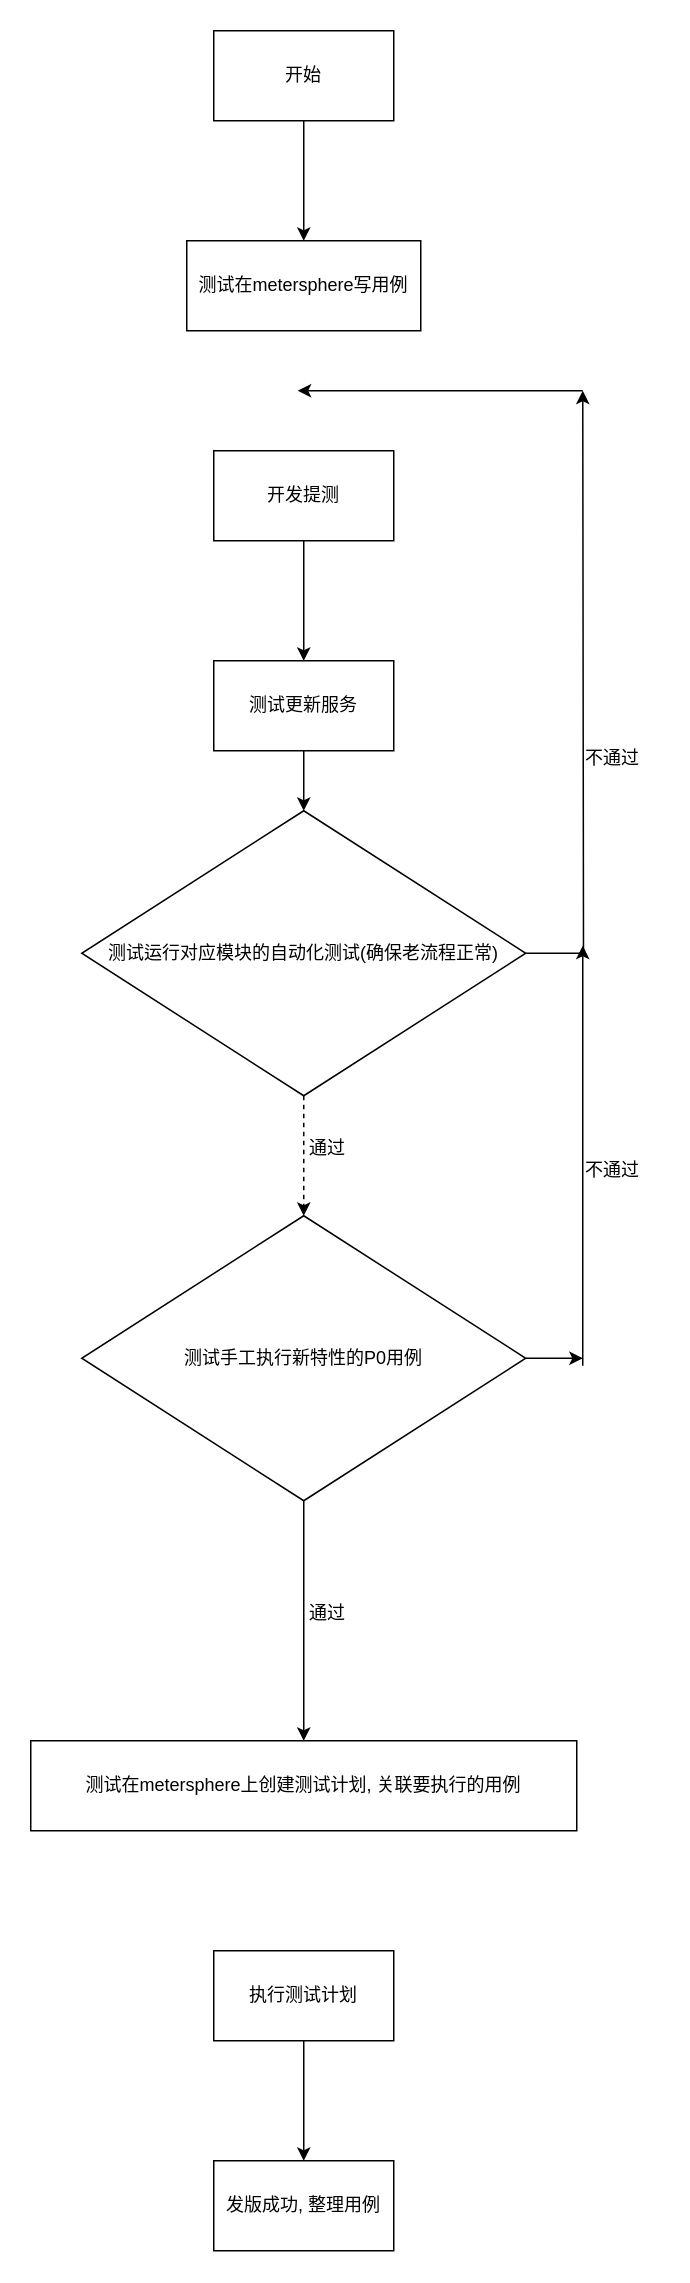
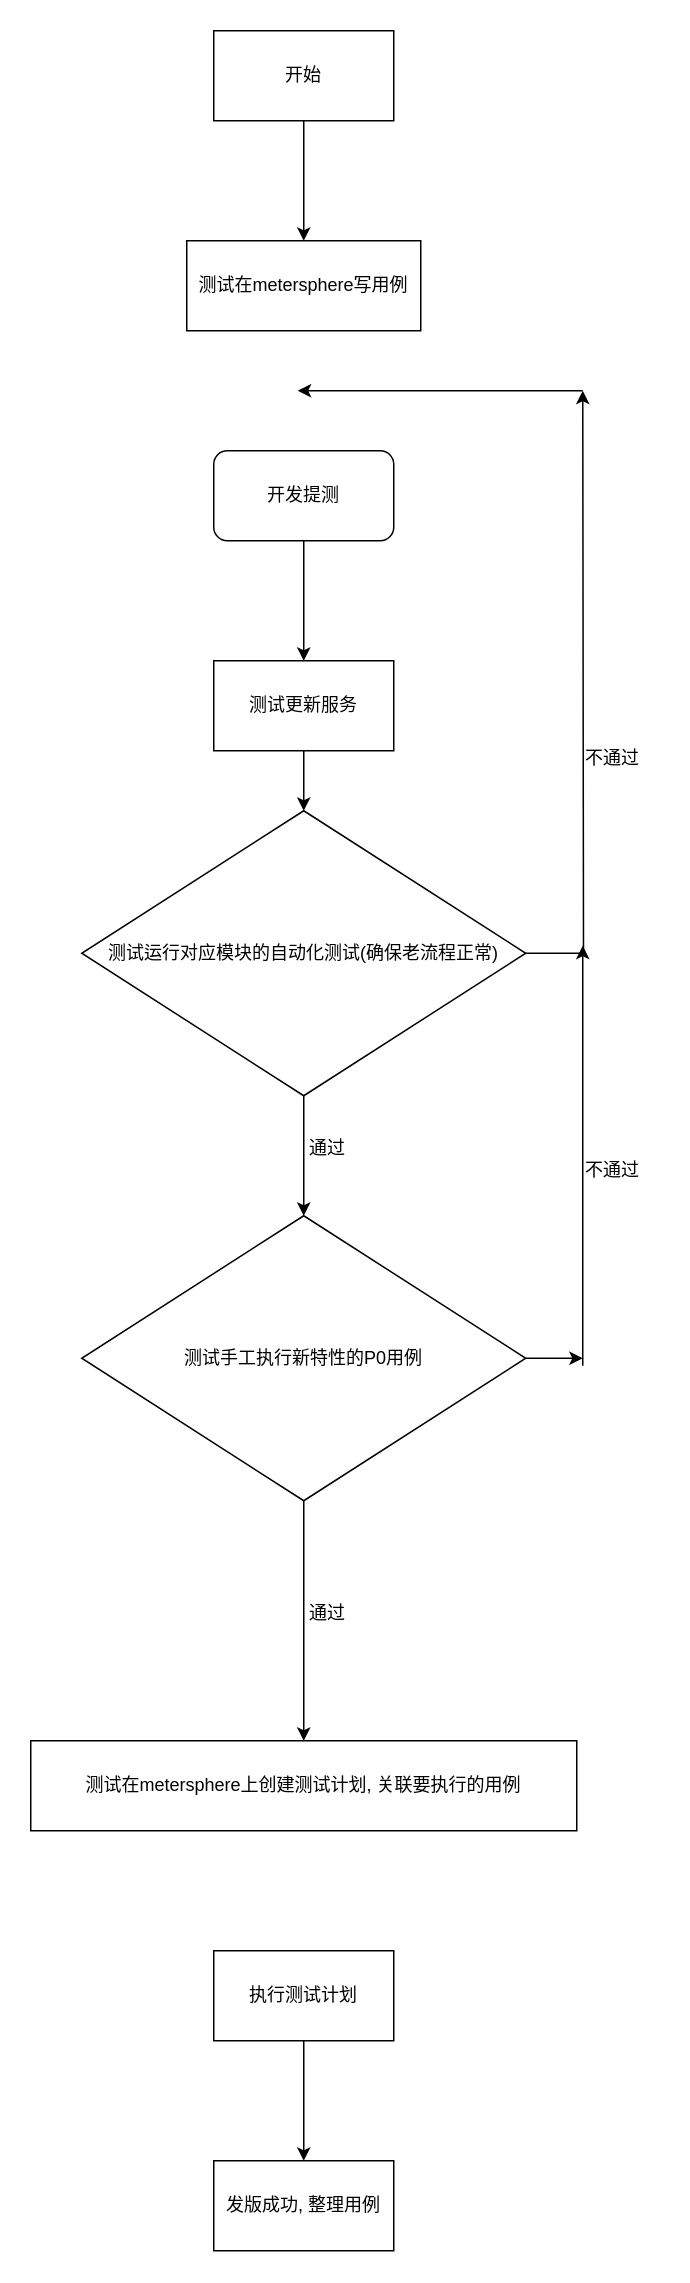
node "开发提测": shape rectangle -> rounded rectangle
edge "测试运行对应模块的自动化测试(确保老流程正常)" -> "测试手工执行新特性的P0用例": style dashed -> solid
